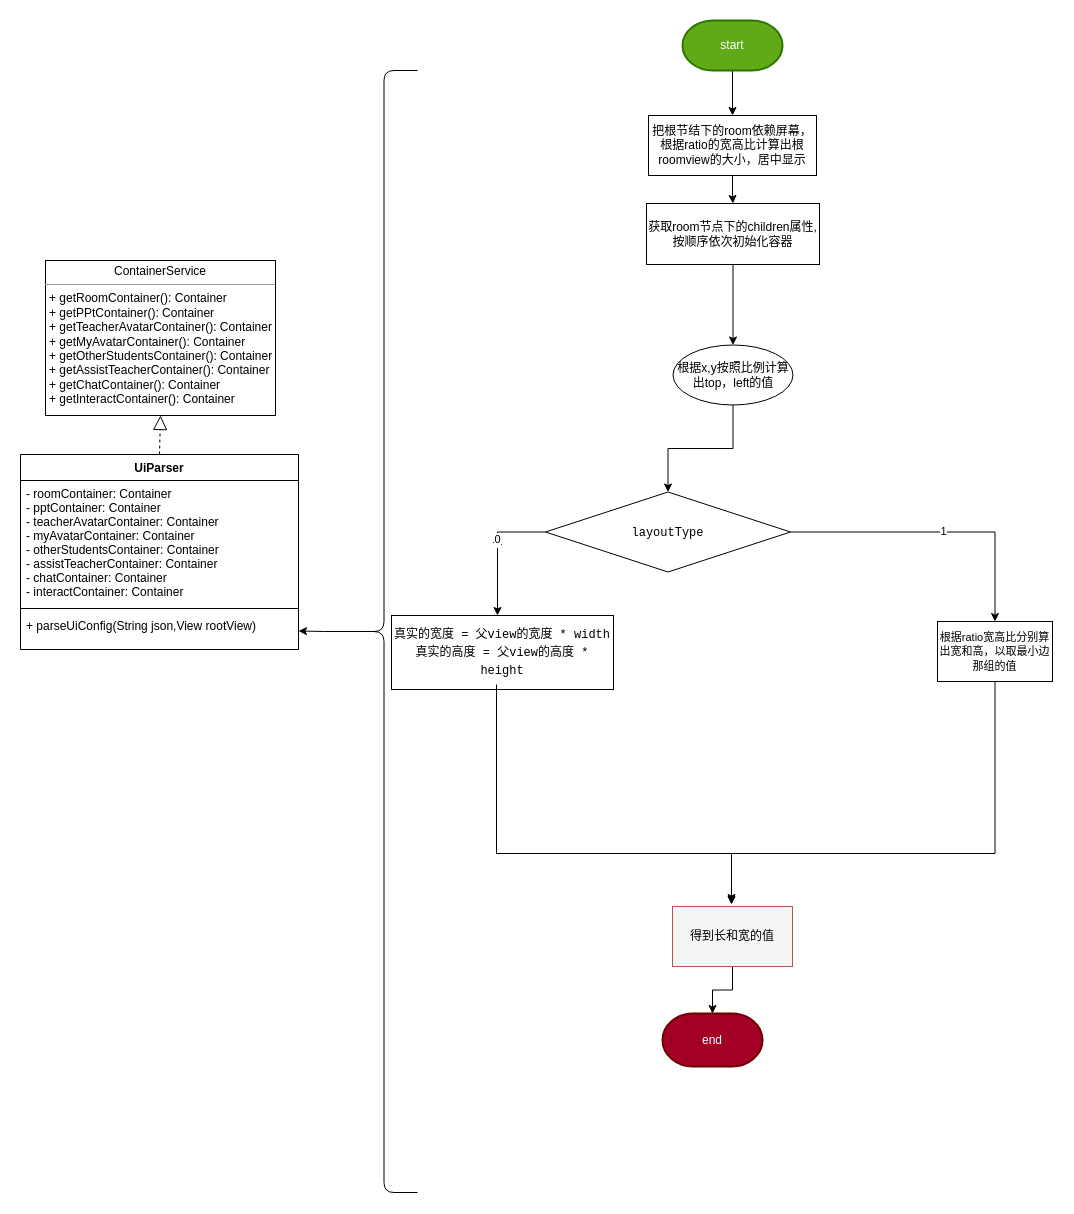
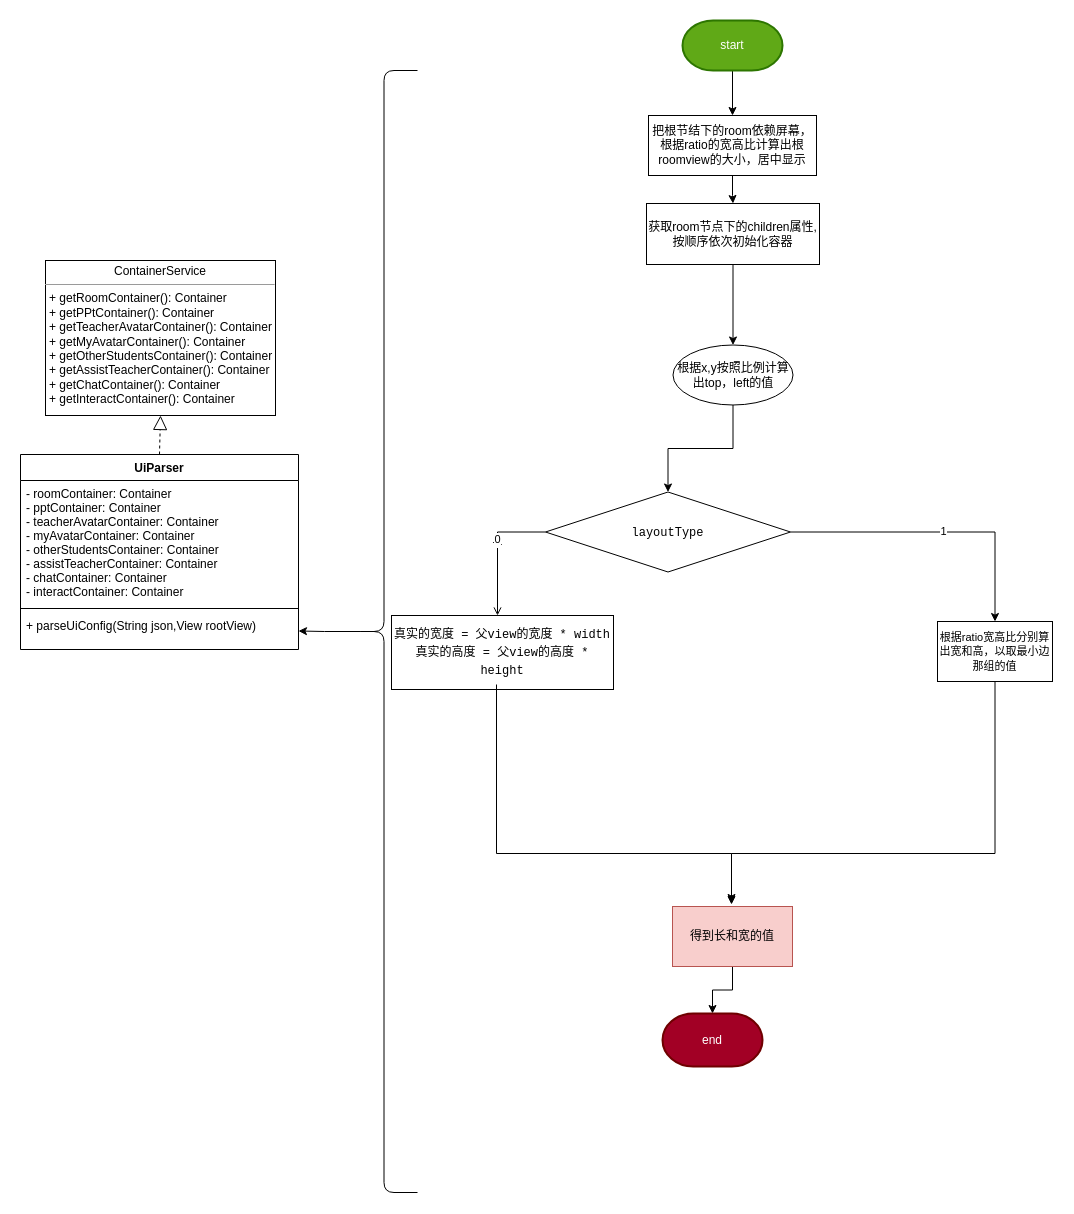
edge "layoutType" -> "真实的宽度 = 父view的宽度 * width 真实的高度 = 父view的高度 * height": arrowhead classic -> open
node "得到长和宽的值": fillcolor #f5f5f5 -> #f8cecc
